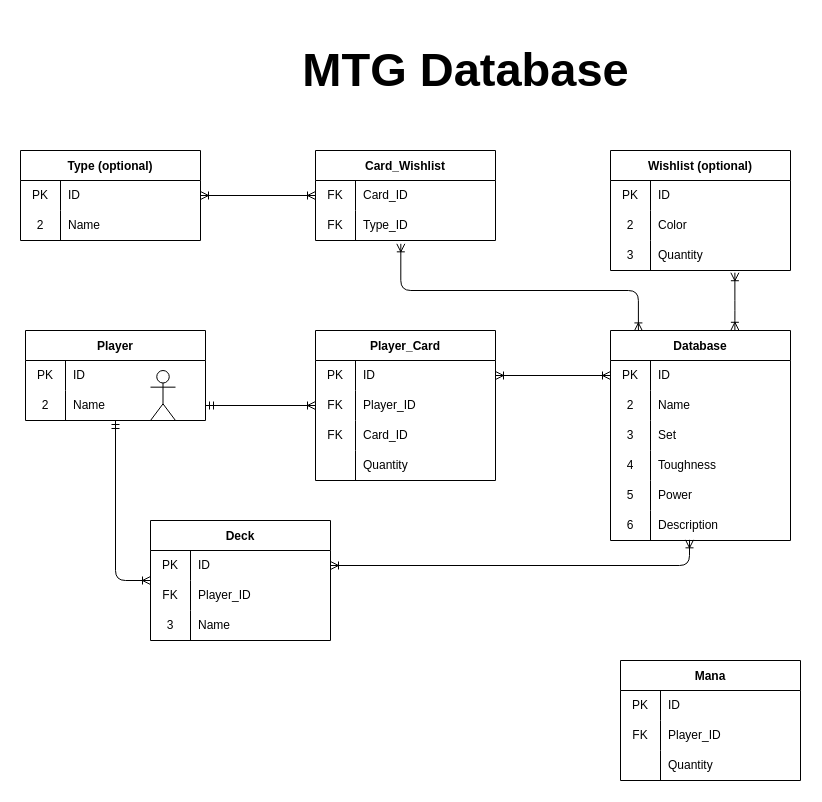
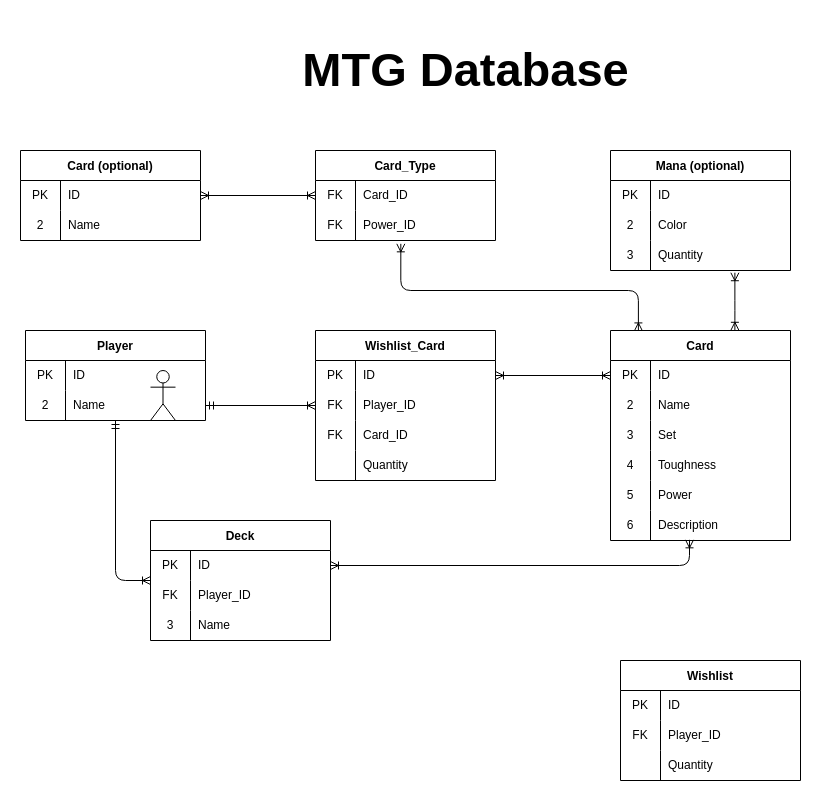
node "Type (optional)": label "Type (optional)" -> "Card (optional)"
node "Card_Wishlist": label "Card_Wishlist" -> "Card_Type"
node "Wishlist (optional)": label "Wishlist (optional)" -> "Mana (optional)"
node "Type_ID": label "Type_ID" -> "Power_ID"
node "Player_Card": label "Player_Card" -> "Wishlist_Card"
node "Database": label "Database" -> "Card"
node "Mana": label "Mana" -> "Wishlist"
